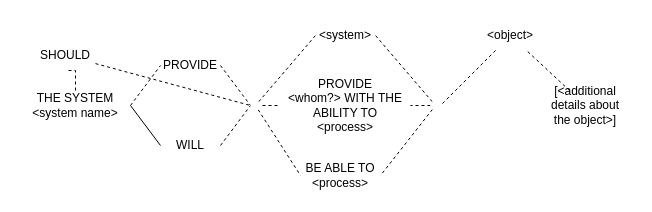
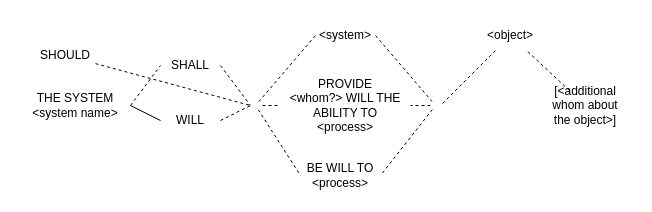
node "PROVIDE": label "PROVIDE" -> "SHALL"
edge "SHOULD" -- "THE SYSTEM <system name>": removed
node "PROVIDE <whom?> WITH THE ABILITY TO <process>": label "PROVIDE <whom?> WITH THE ABILITY TO <process>" -> "PROVIDE <whom?> WILL THE ABILITY TO <process>"
node "[<additional details about the object>]": label "[<additional details about the object>]" -> "[<additional whom about the object>]"
node "WILL": moved (191, 146) -> (191, 121)
node "BE ABLE TO <process>": label "BE ABLE TO <process>" -> "BE WILL TO <process>"
